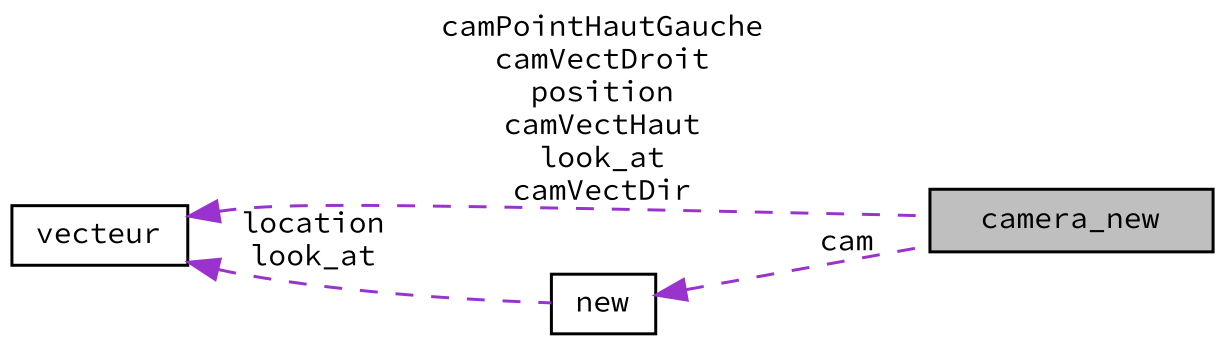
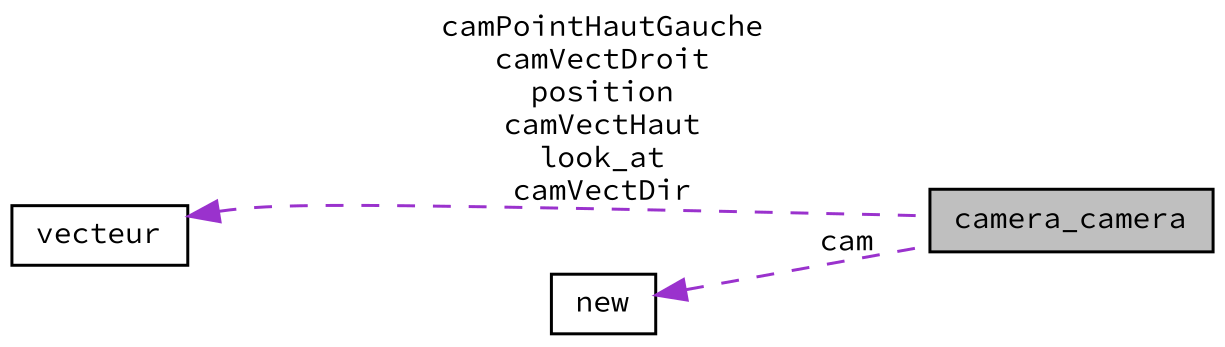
node "camera_new": label "camera_new" -> "camera_camera"
edge "new" -> "vecteur": removed, label "location look_at"
